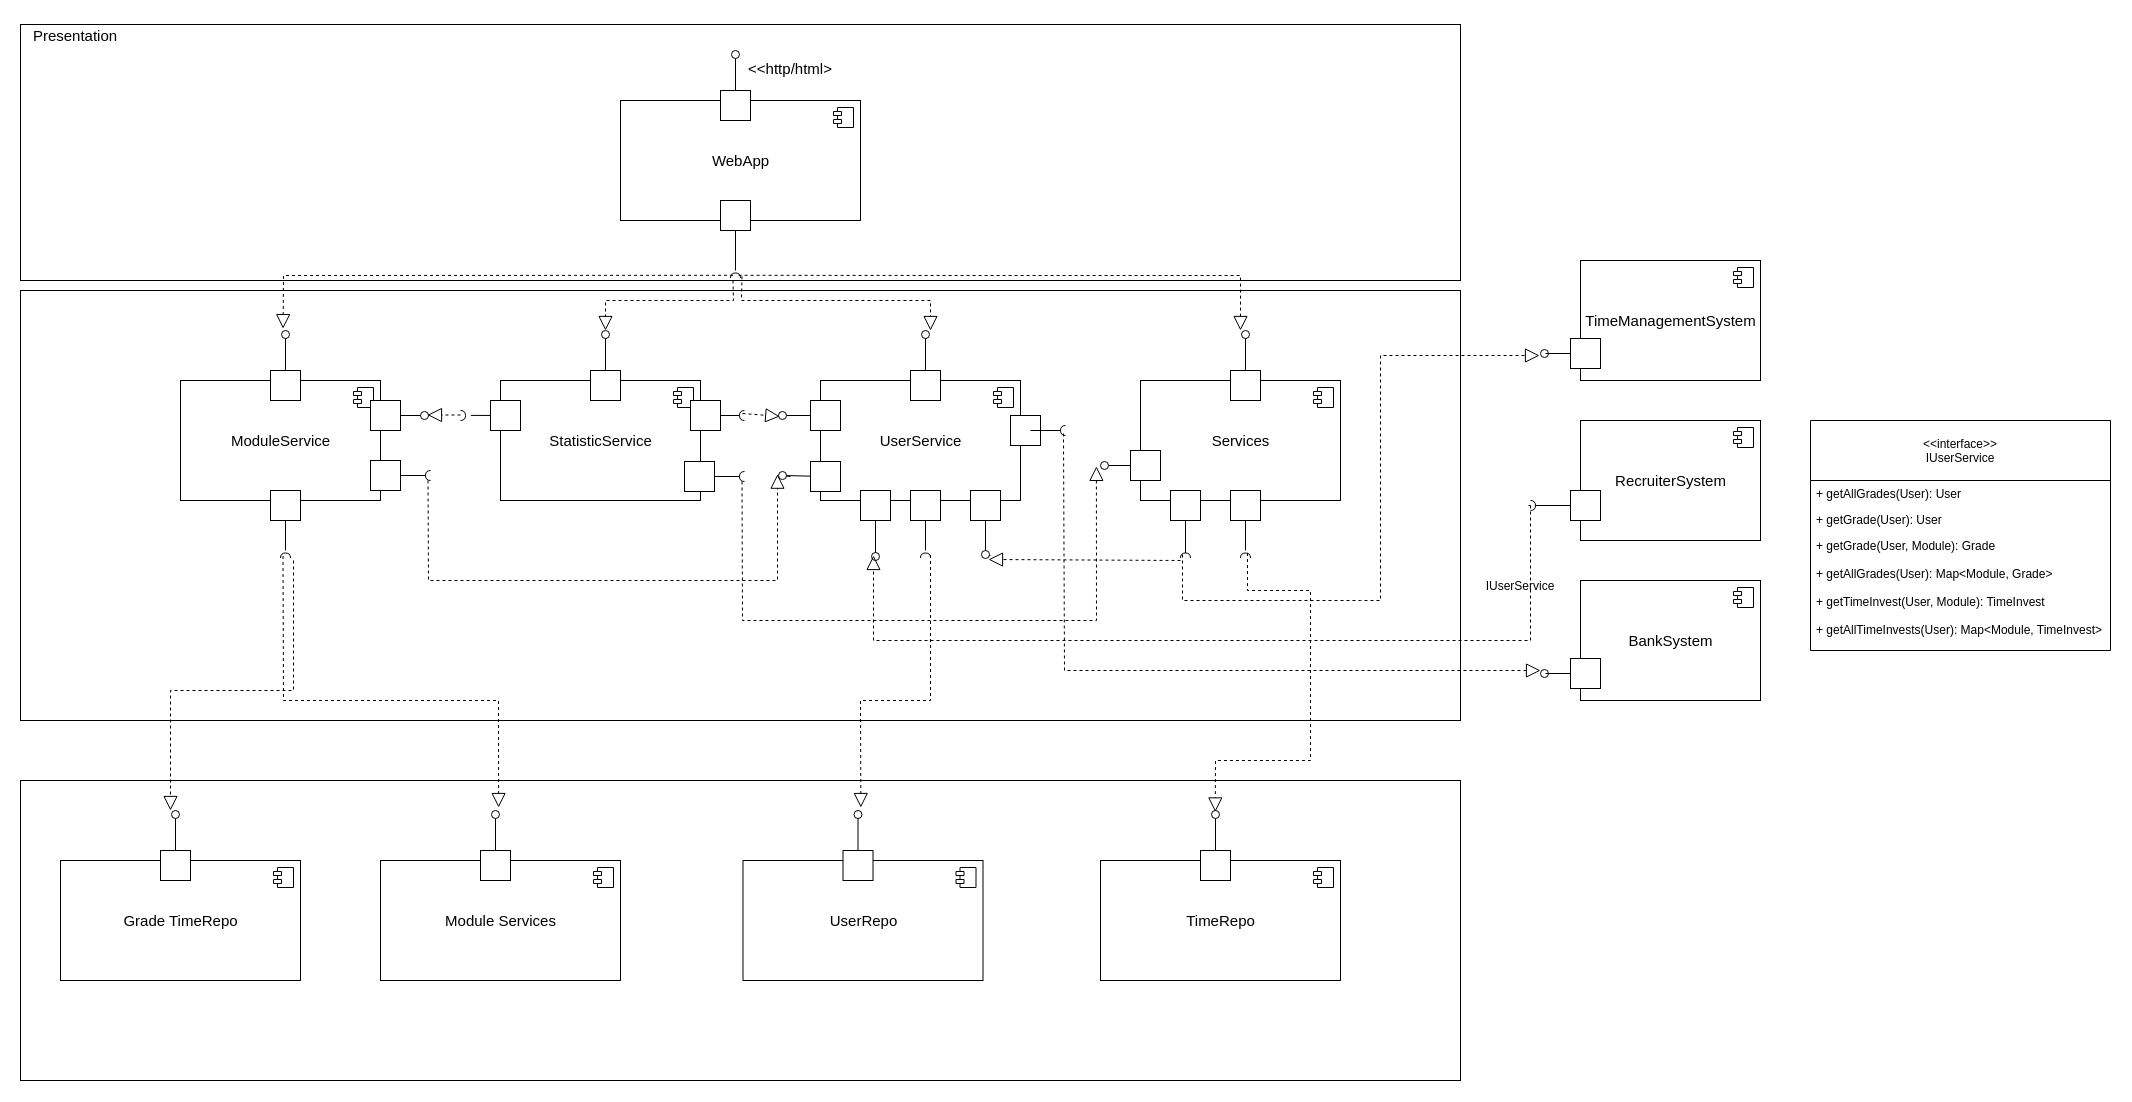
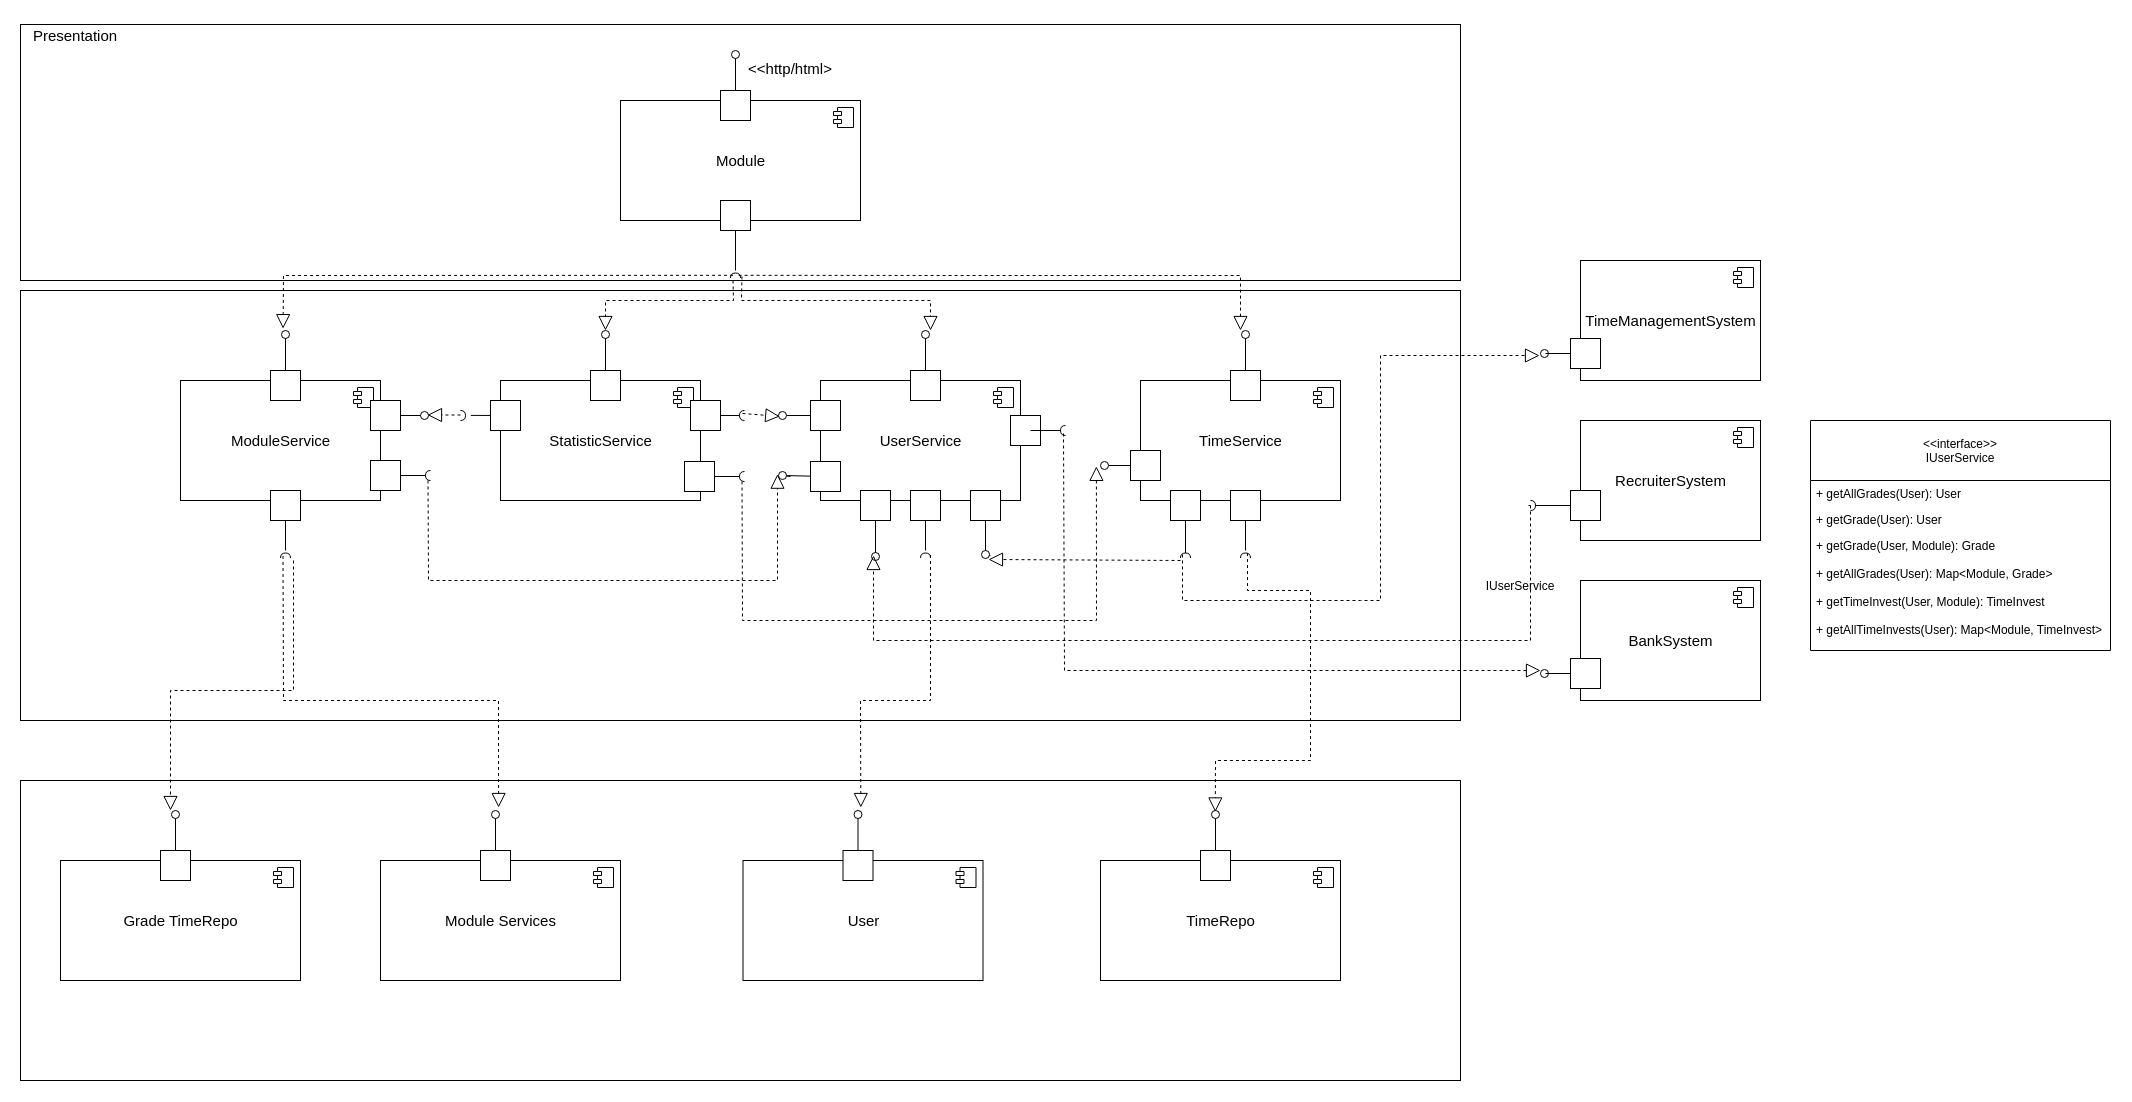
node "WebApp": label "WebApp" -> "Module"
node "Services": label "Services" -> "TimeService"
node "UserRepo": label "UserRepo" -> "User"
